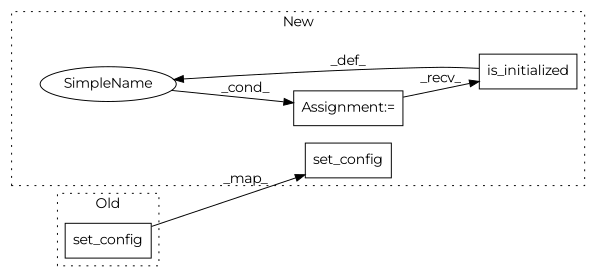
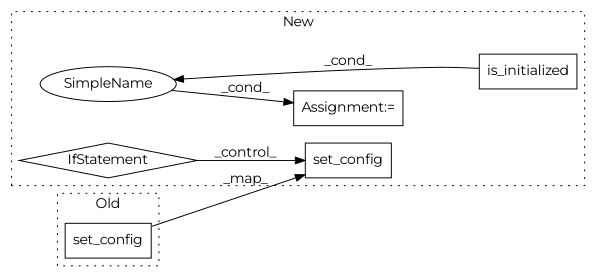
edge "is_initialized" -> "SimpleName": label "_def_" -> "_cond_"
edge "Assignment:=" -> "is_initialized": removed, label "_recv_"
node "IfStatement": added
